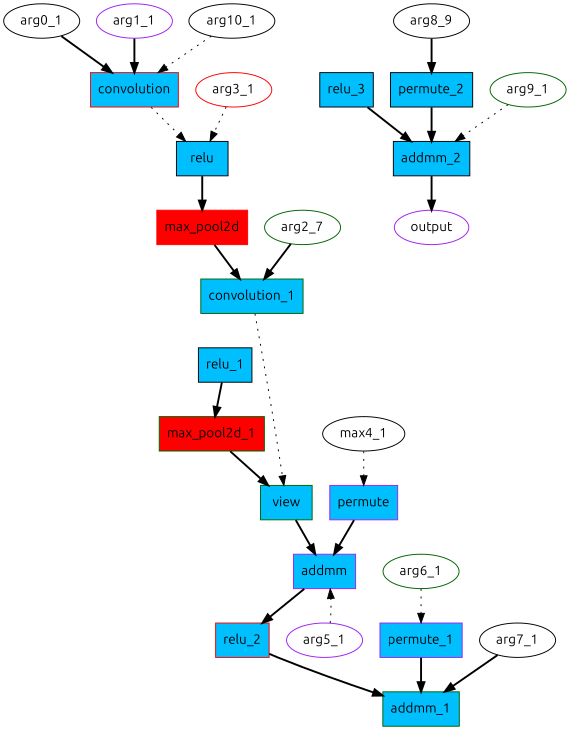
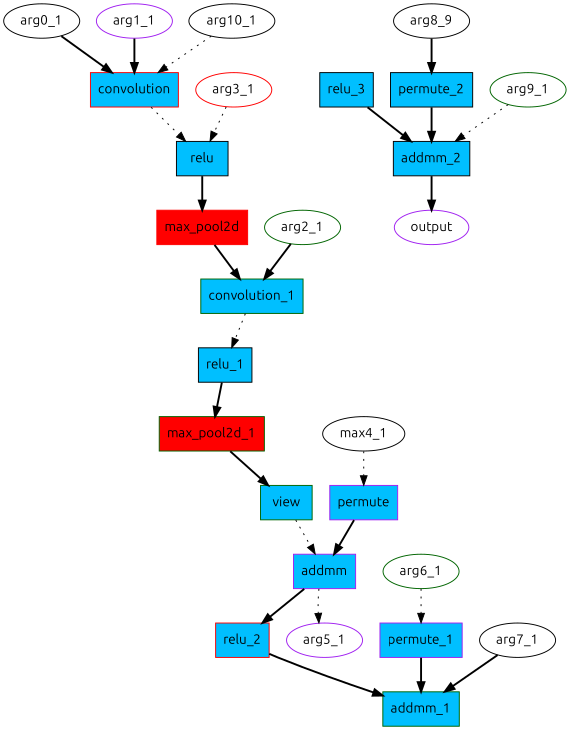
node "arg2_7": label "arg2_7" -> "arg2_1"
edge "convolution_1" -> "view": now "convolution_1" -> "relu_1"
edge "view" -> "addmm": style bold -> dotted
edge "arg5_1" -> "addmm": reversed
